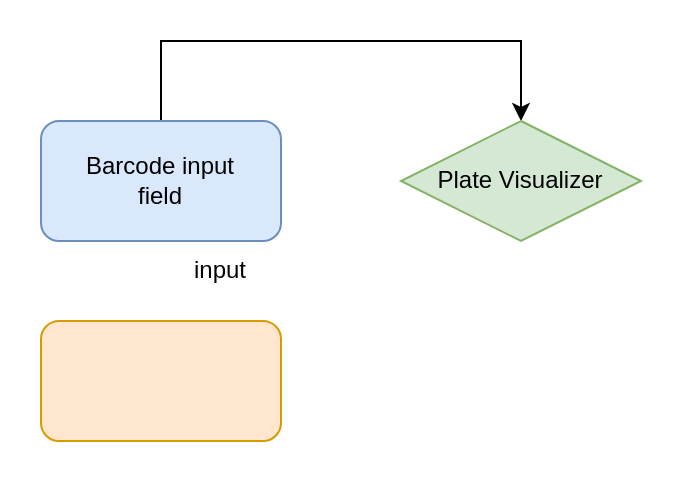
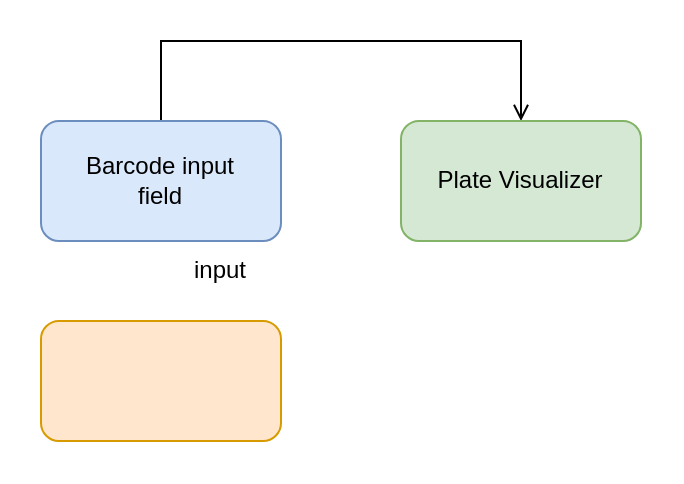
edge "Barcode input field" -> "Plate Visualizer": arrowhead classic -> open
node "Plate Visualizer": shape diamond -> rounded rectangle
